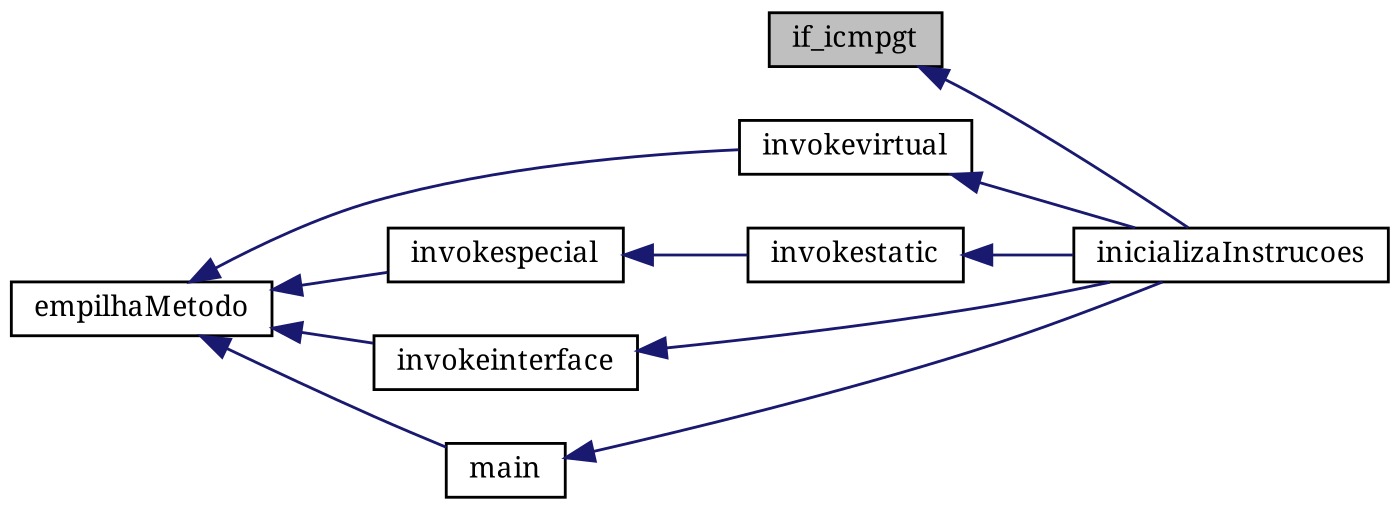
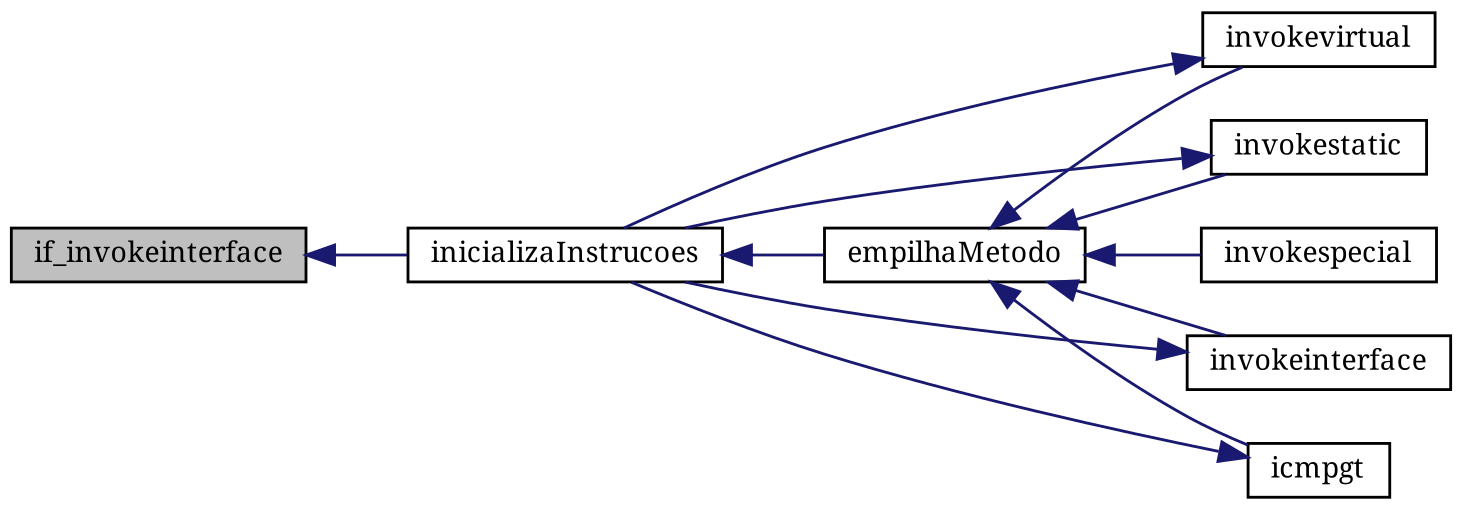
node "if_icmpgt": label "if_icmpgt" -> "if_invokeinterface"
edge "invokestatic" -> "invokespecial": now "invokestatic" -> "empilhaMetodo"
edge "empilhaMetodo" -> "inicializaInstrucoes": added
node "main": label "main" -> "icmpgt"
